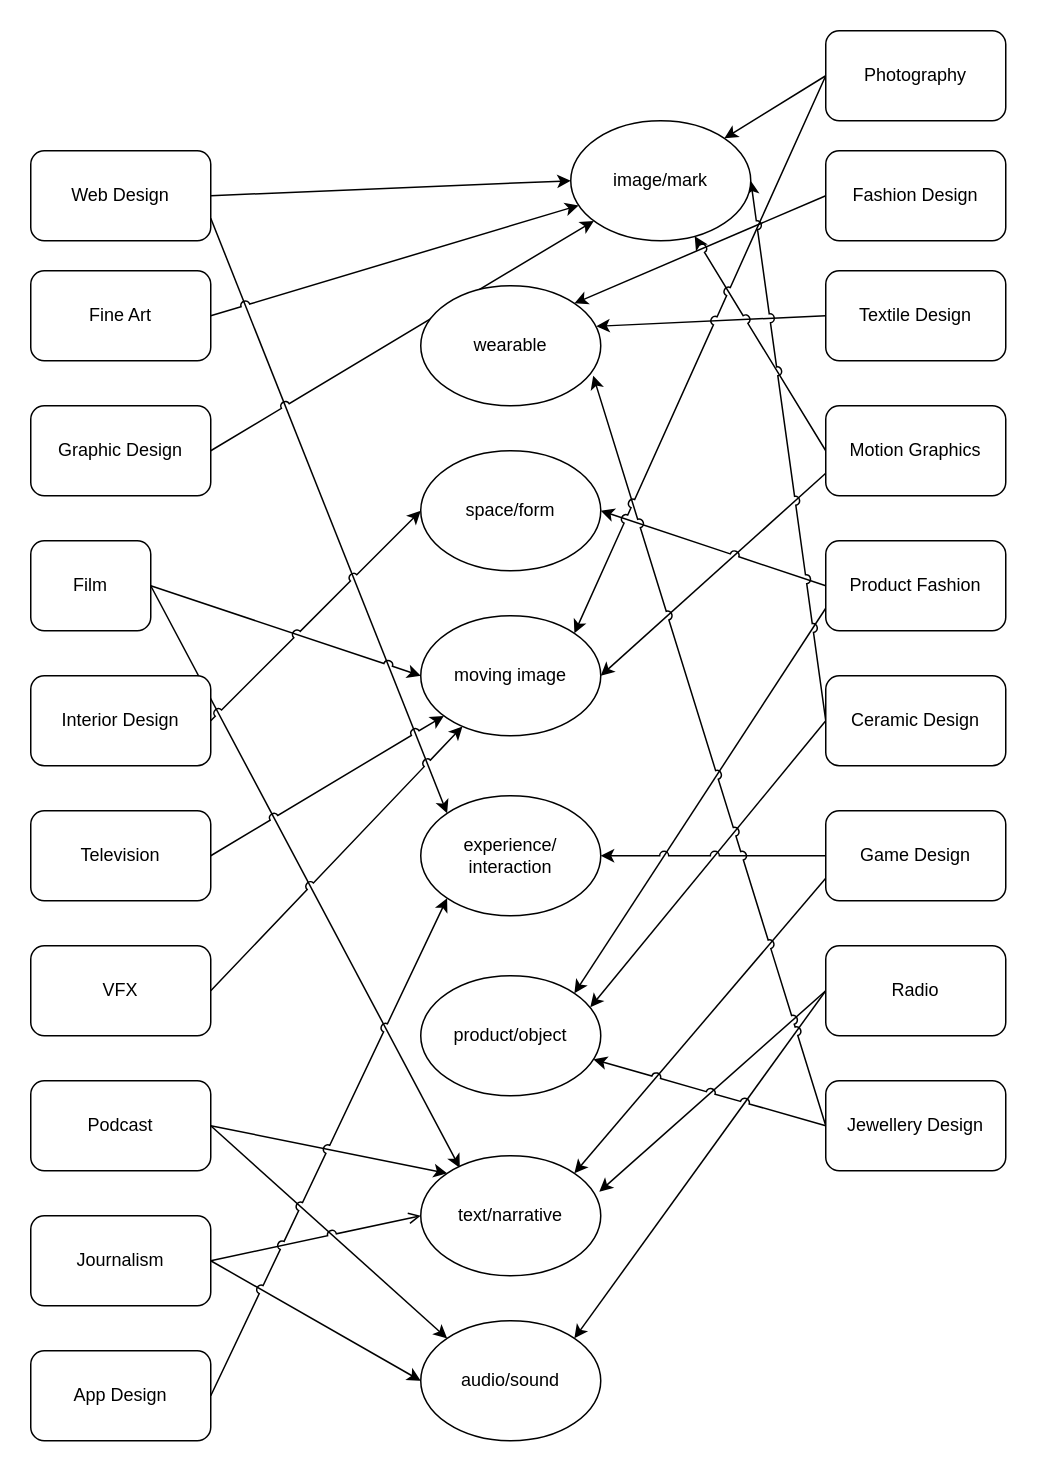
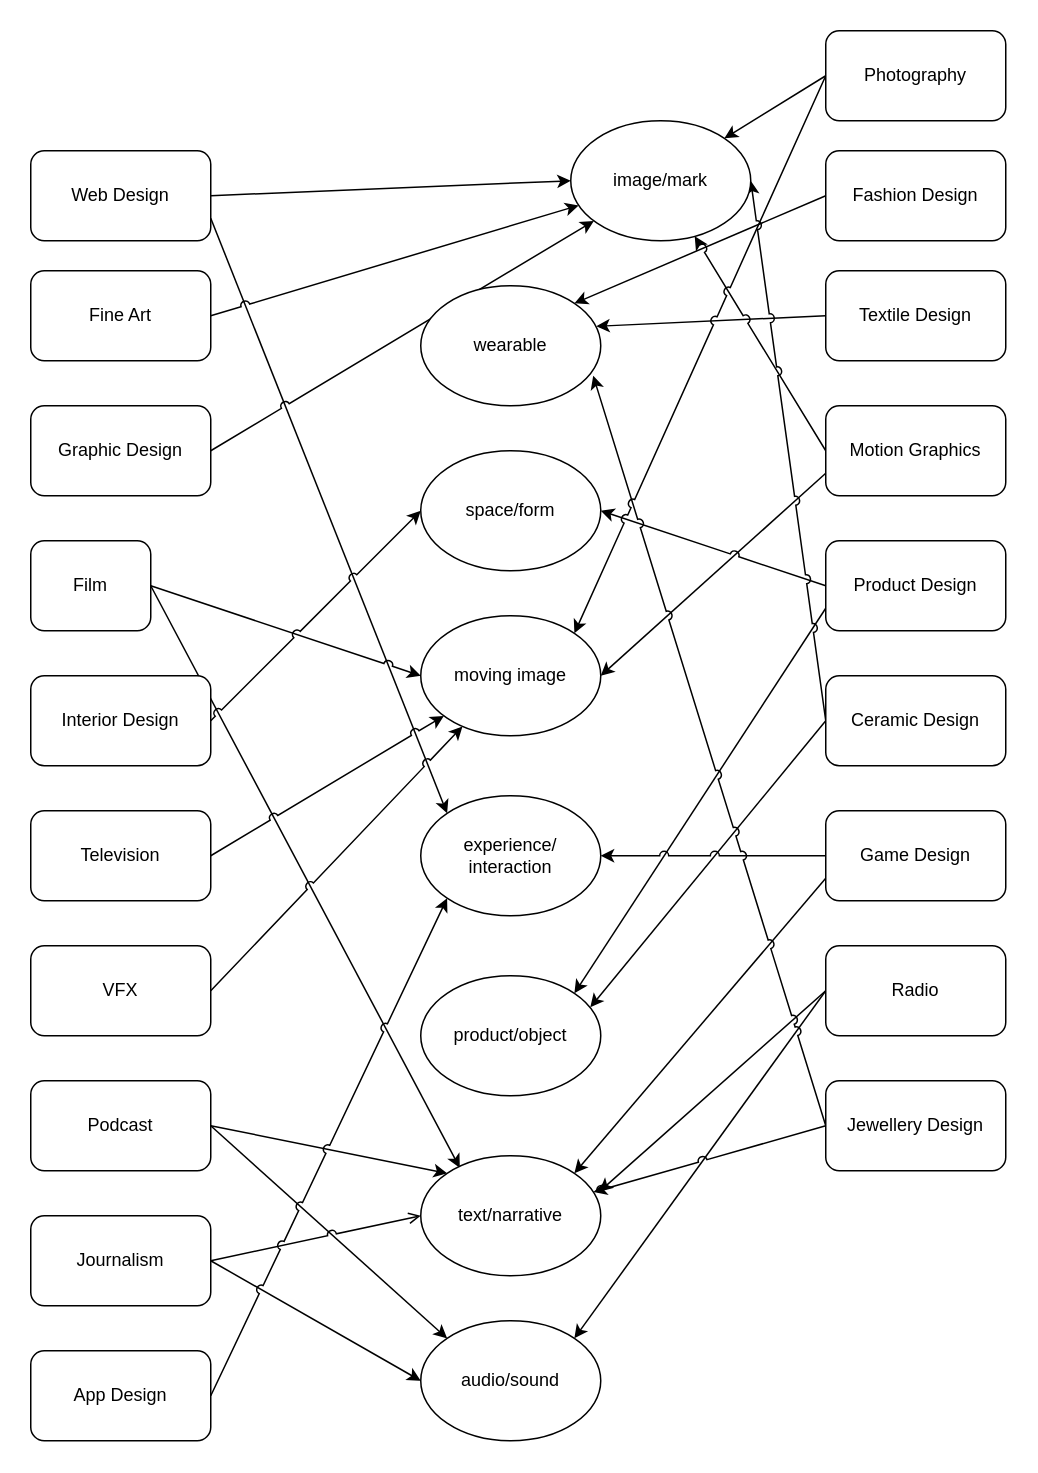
node "Product Fashion": label "Product Fashion" -> "Product Design"
edge "Jewellery Design" -> "product/object": now "Jewellery Design" -> "text/narrative"
